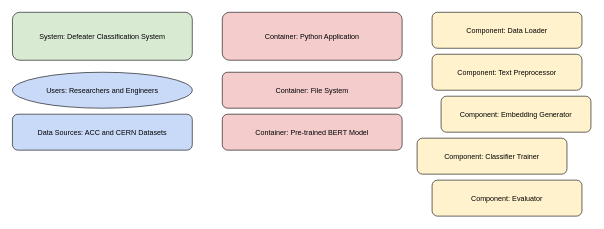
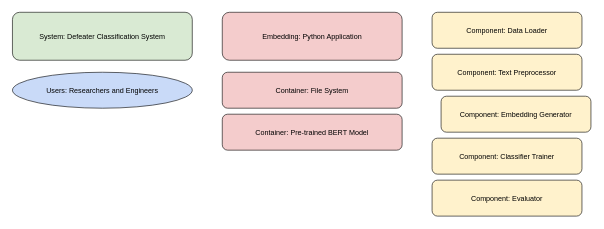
node "Container: Python Application": label "Container: Python Application" -> "Embedding: Python Application"
node "Data Sources: ACC and CERN Datasets": removed
node "Component: Classifier Trainer": moved (492, 156) -> (507, 156)
